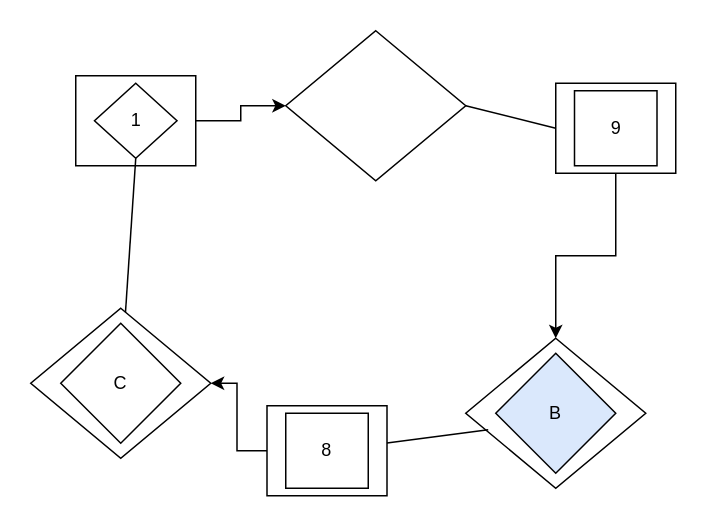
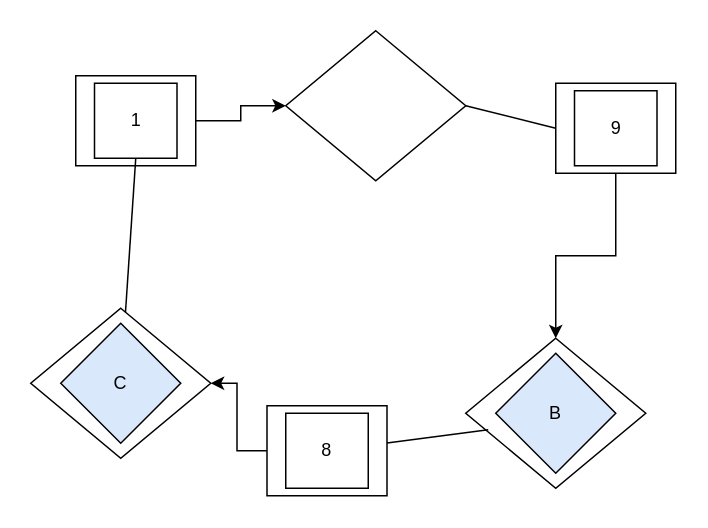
node "1": shape diamond -> rectangle
node "C": fillcolor #ffffff -> #dae8fc
